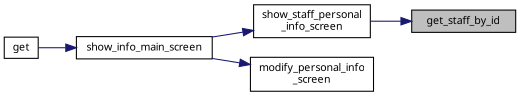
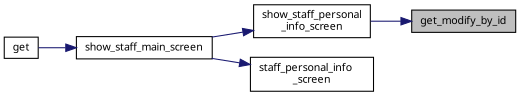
node "get_staff_by_id": label "get_staff_by_id" -> "get_modify_by_id"
node "show_info_main_screen": label "show_info_main_screen" -> "show_staff_main_screen"
node "modify_personal_info _screen": label "modify_personal_info _screen" -> "staff_personal_info _screen"
